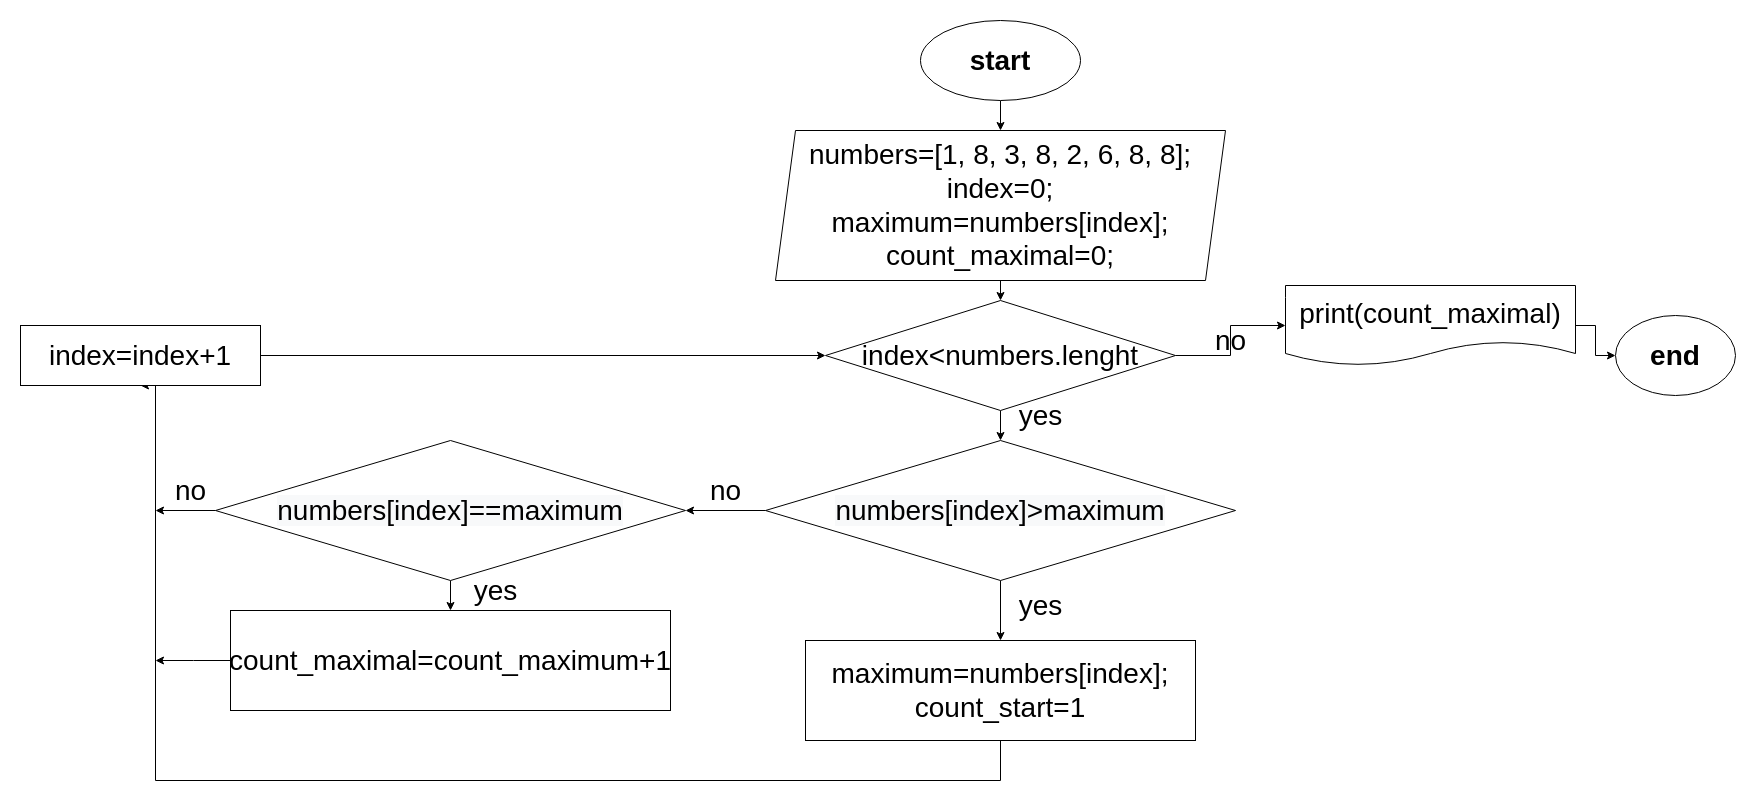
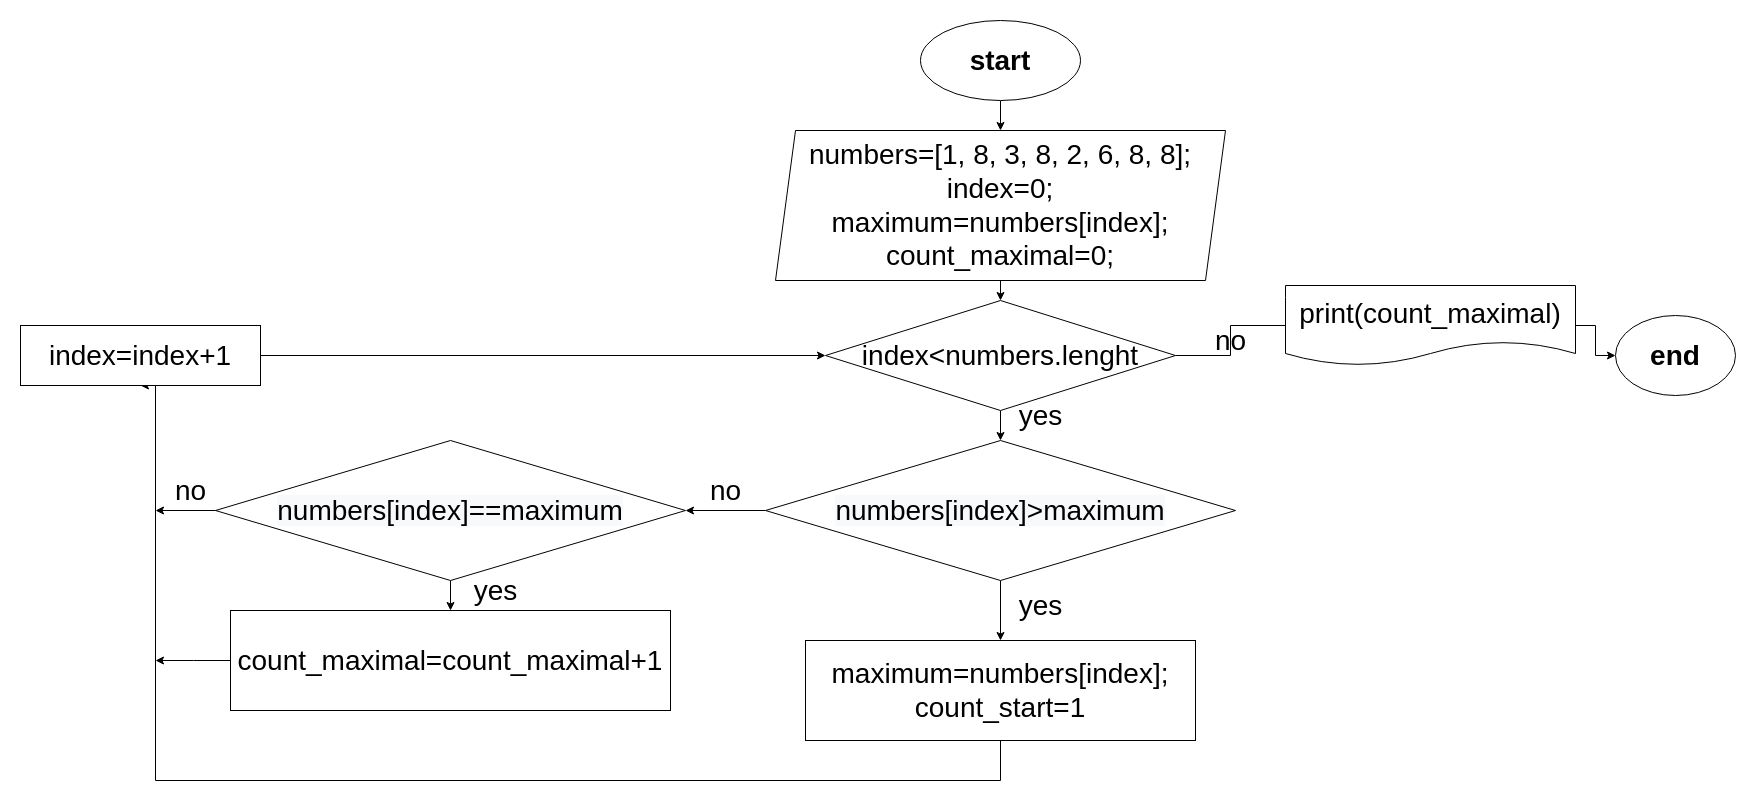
edge "index<numbers.lenght" -> "print(count_maximal)": arrowhead classic -> none
node "count_maximal=count_maximum+1": label "count_maximal=count_maximum+1" -> "count_maximal=count_maximal+1"
